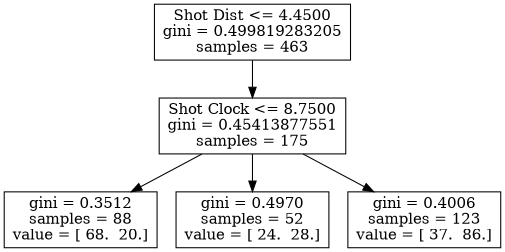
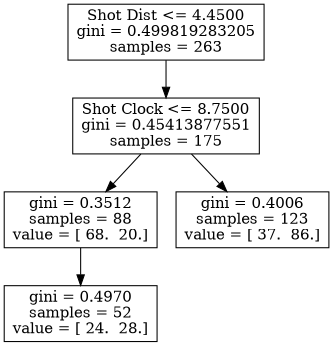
node "Shot Dist <= 4.4500 gini = 0.499819283205 samples = 463": label "Shot Dist <= 4.4500 gini = 0.499819283205 samples = 463" -> "Shot Dist <= 4.4500 gini = 0.499819283205 samples = 263"
edge "Shot Clock <= 8.7500 gini = 0.45413877551 samples = 175" -> "gini = 0.4970 samples = 52 value = [ 24.  28.]": now "gini = 0.3512 samples = 88 value = [ 68.  20.]" -> "gini = 0.4970 samples = 52 value = [ 24.  28.]"
